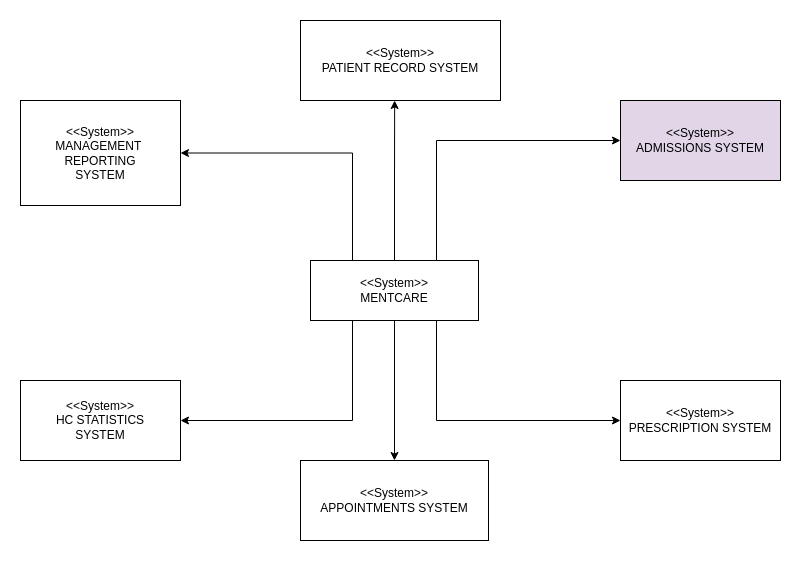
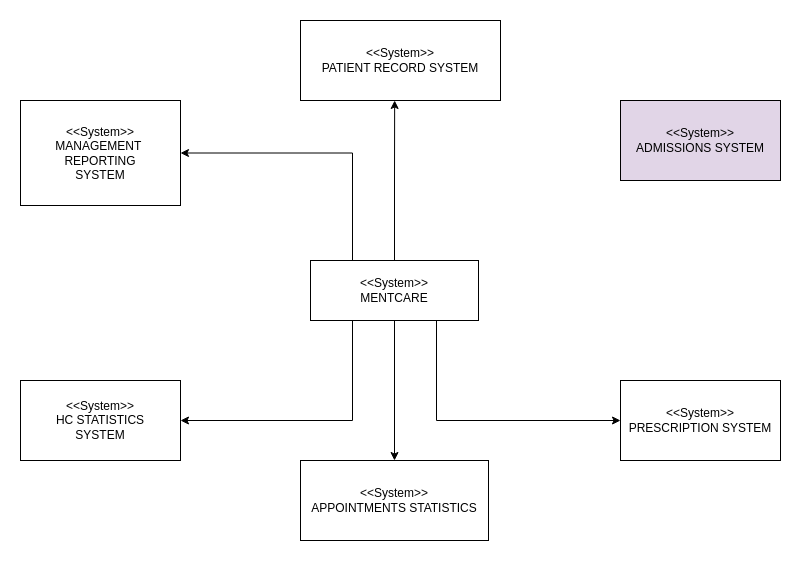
edge "<<System>> MENTCARE" -> "<<System>> ADMISSIONS SYSTEM": removed
node "<<System>> APPOINTMENTS SYSTEM": label "<<System>> APPOINTMENTS SYSTEM" -> "<<System>> APPOINTMENTS STATISTICS"
